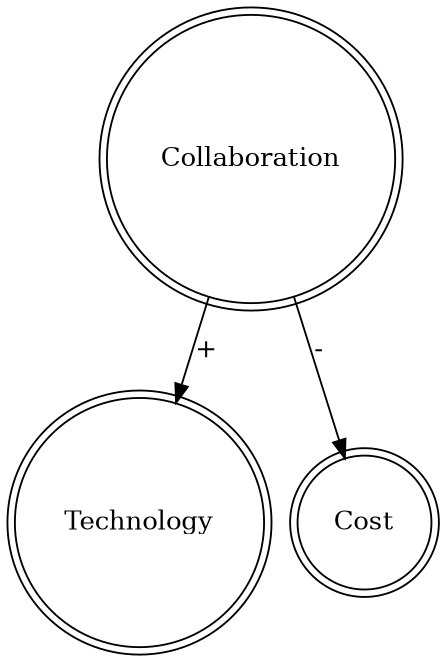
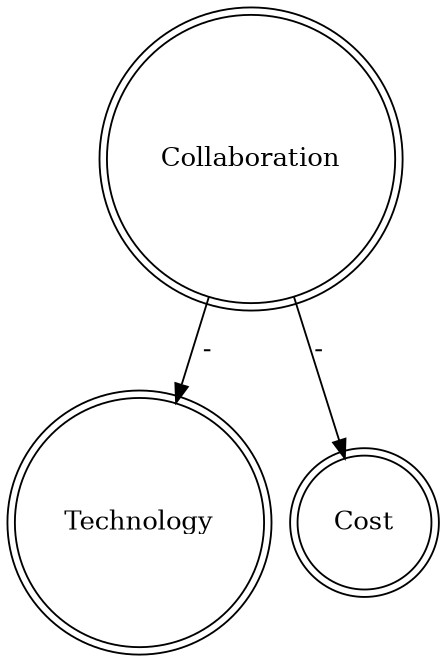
edge "Collaboration" -> "Technology": label "+" -> "-"
